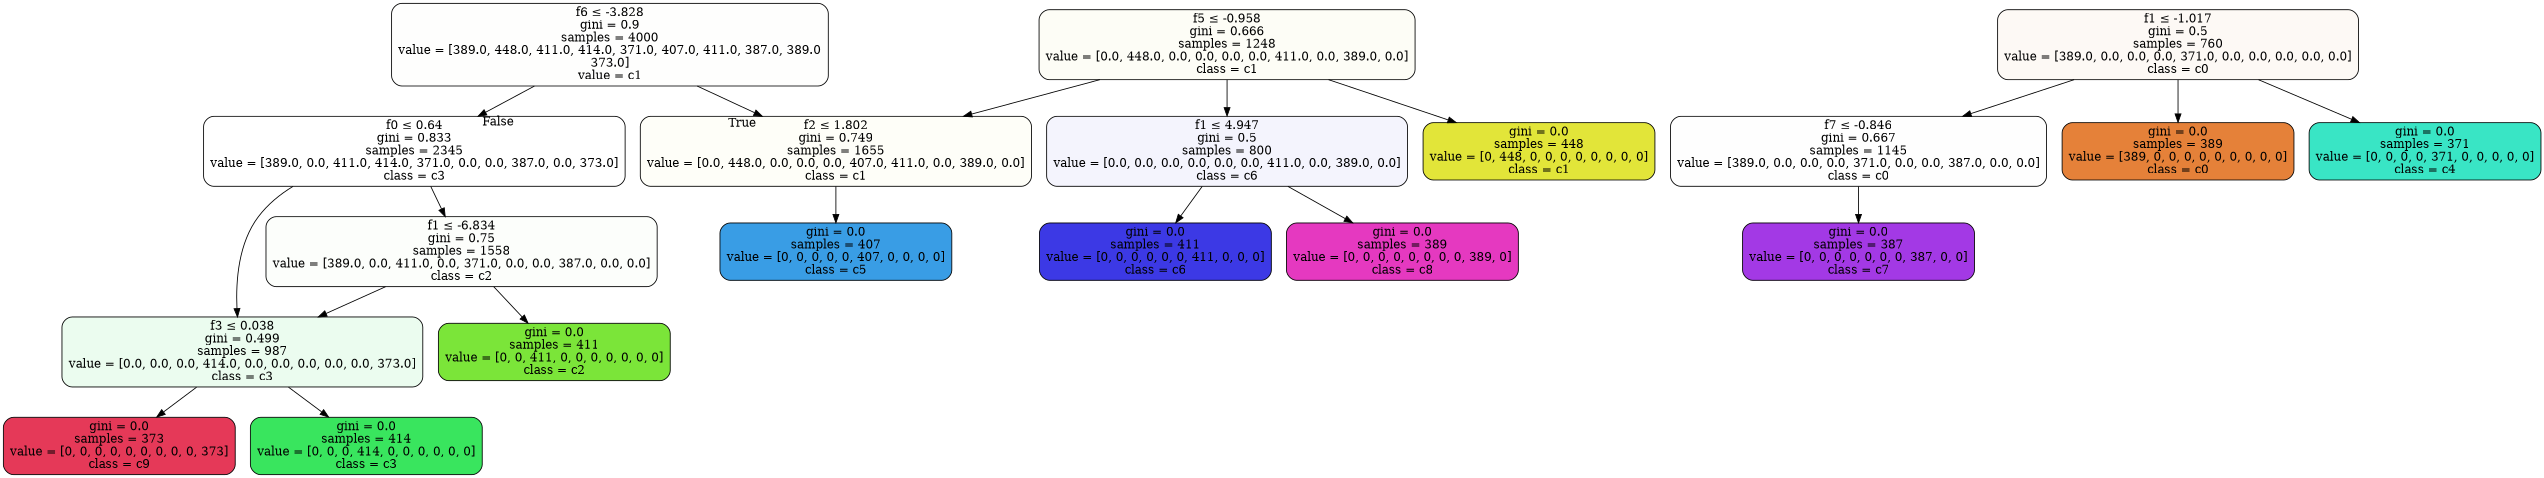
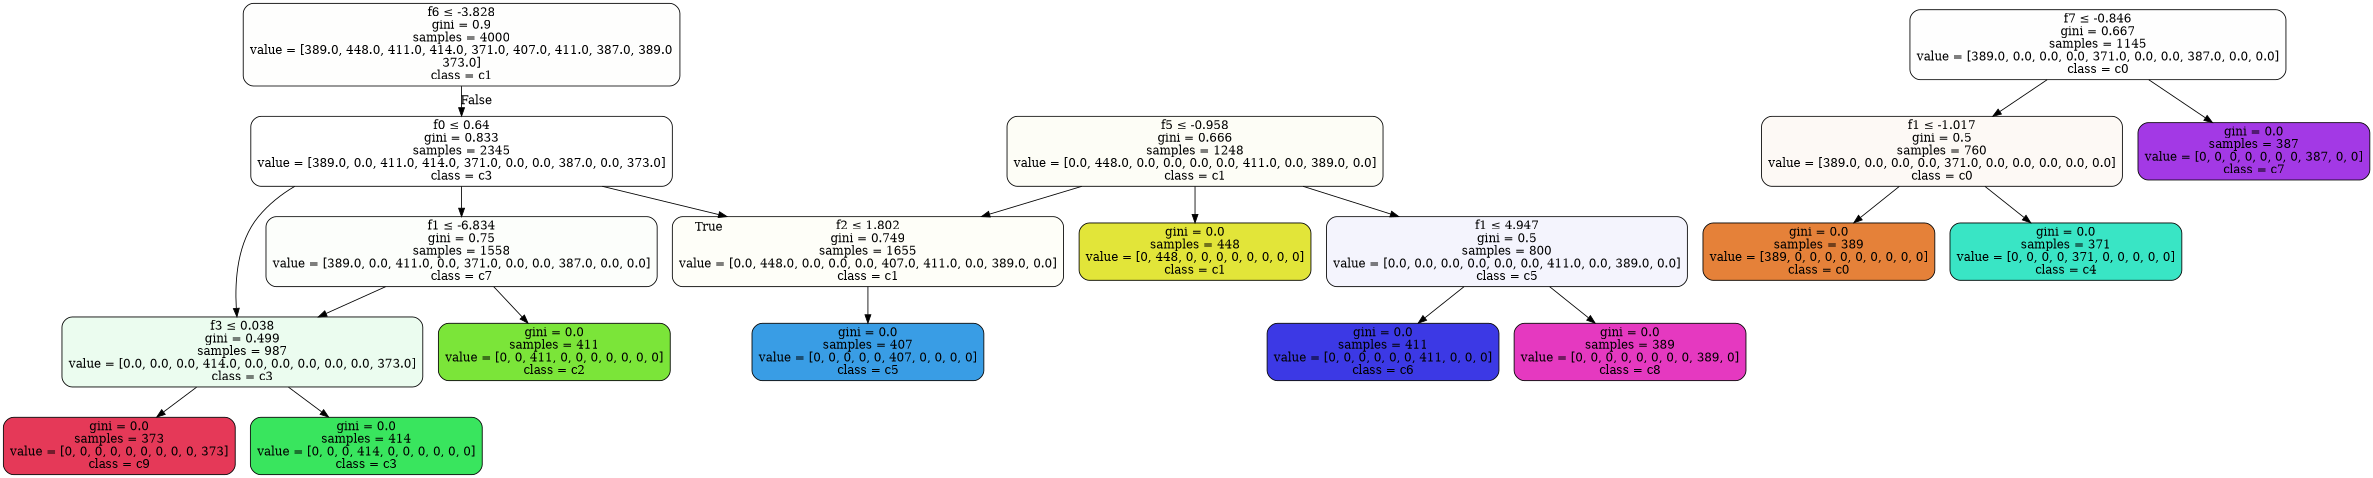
node "f6 ≤ -3.828": text "value = c1" -> "class = c1"
edge "f1 ≤ -1.017" -> "f7 ≤ -0.846": reversed
edge "f6 ≤ -3.828" -> "f2 ≤ 1.802": now "f0 ≤ 0.64" -> "f2 ≤ 1.802"
node "f1 ≤ 4.947": text "class = c6" -> "class = c5"
node "f1 ≤ -6.834": text "class = c2" -> "class = c7"
